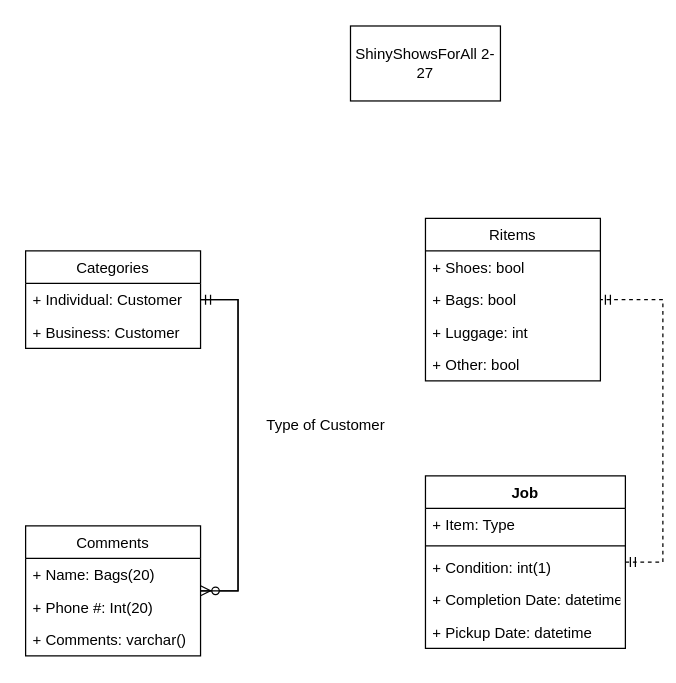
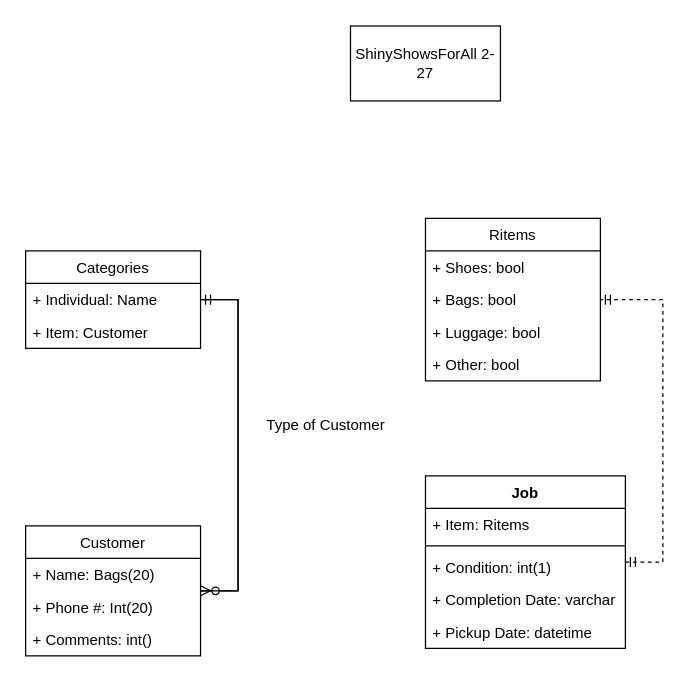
node "+ Individual: Customer": label "+ Individual: Customer" -> "+ Individual: Name"
node "+ Business: Customer": label "+ Business: Customer" -> "+ Item: Customer"
node "+ Luggage: int": label "+ Luggage: int" -> "+ Luggage: bool"
node "+ Item: Type": label "+ Item: Type" -> "+ Item: Ritems"
node "Comments": label "Comments" -> "Customer"
node "+ Completion Date: datetime": label "+ Completion Date: datetime" -> "+ Completion Date: varchar"
node "+ Comments: varchar()": label "+ Comments: varchar()" -> "+ Comments: int()"
